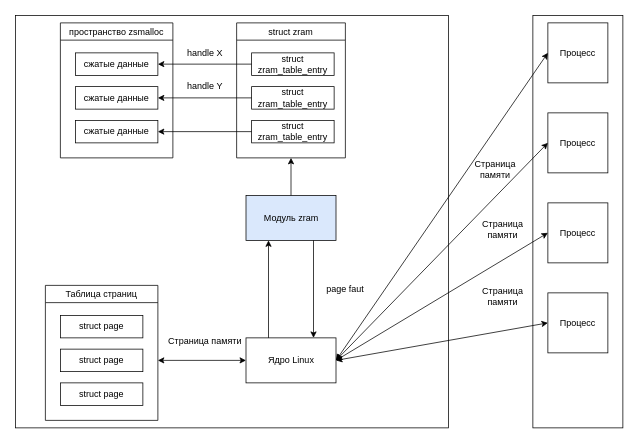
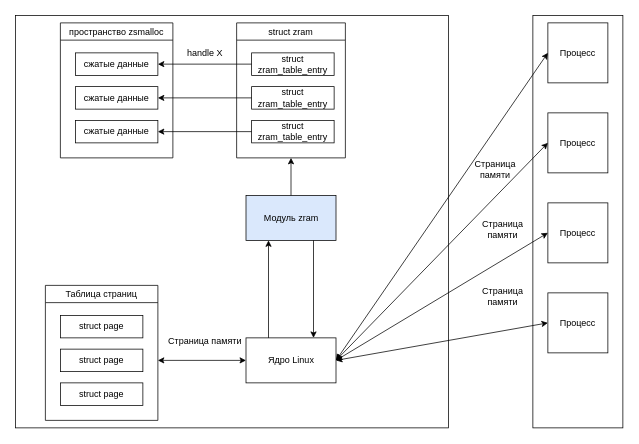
node "handle Y": removed
node "page faut": removed
